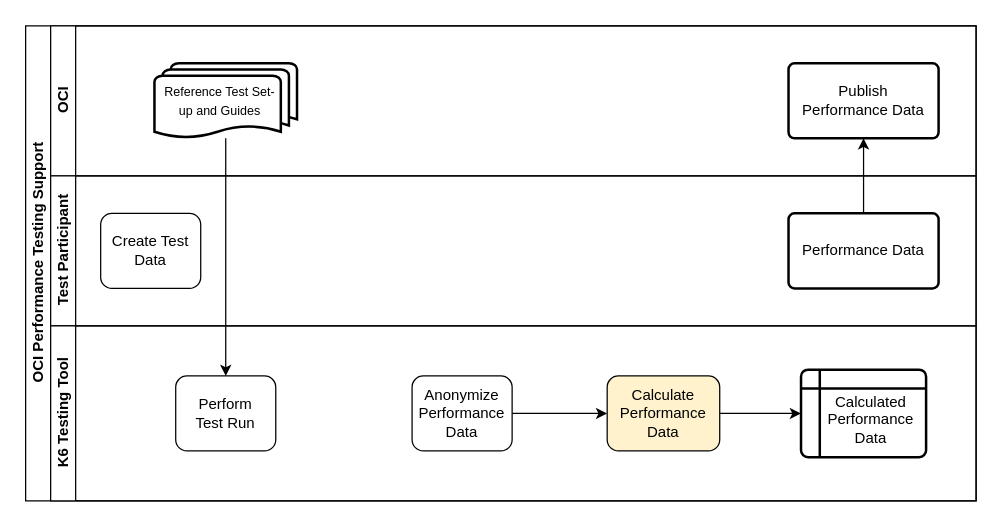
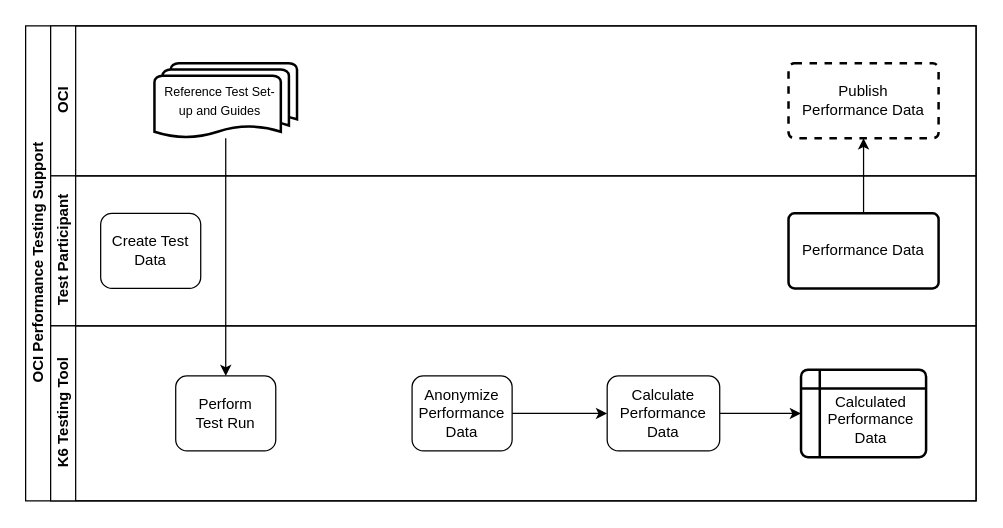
node "Publish Performance Data": style solid -> dashed
node "Calculate Performance Data": fillcolor #fff2cc -> #ffffff
